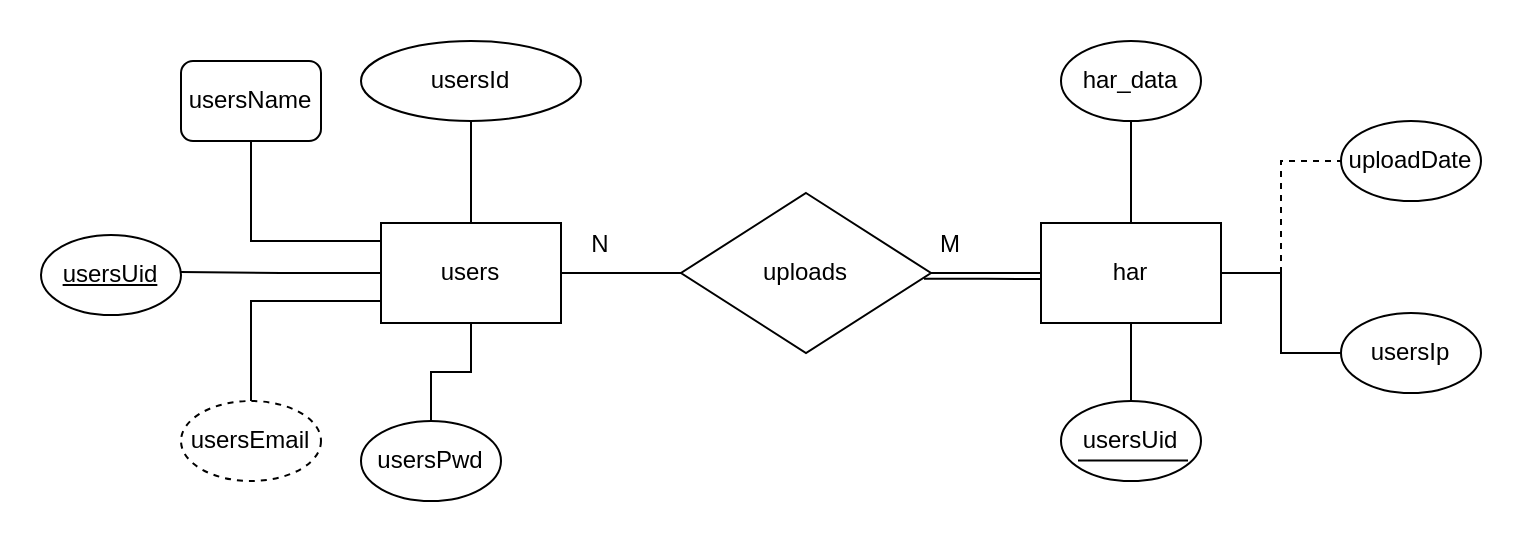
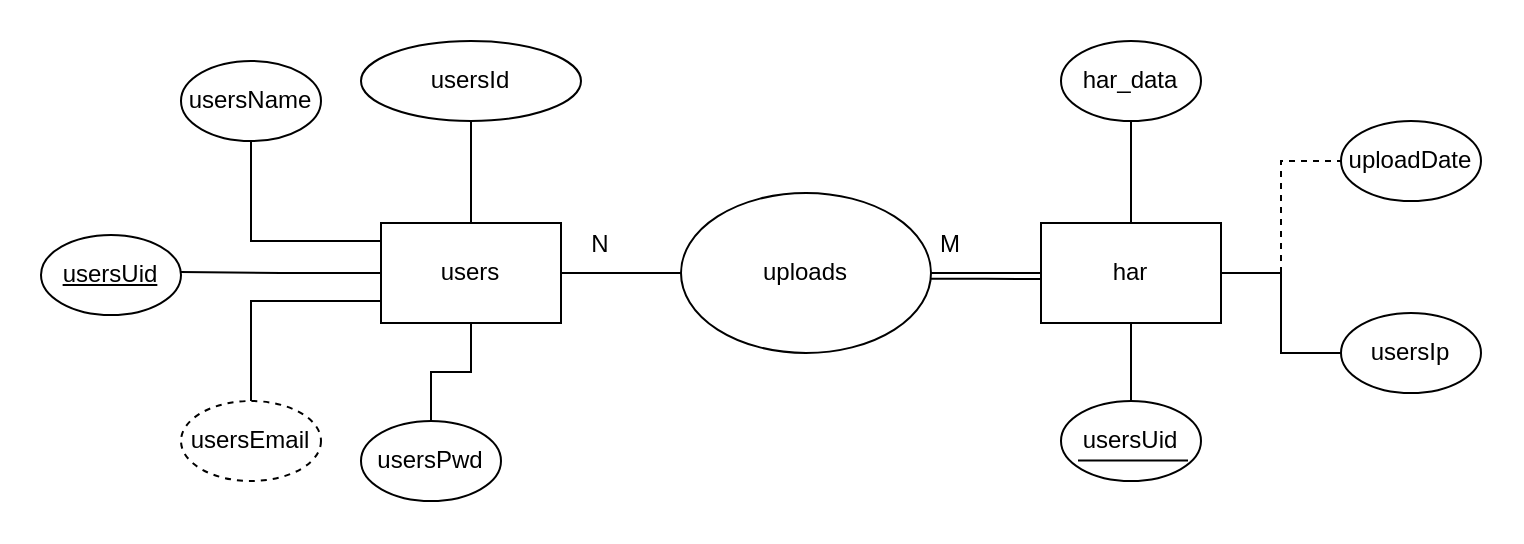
node "usersName": shape rounded rectangle -> ellipse
node "uploads": shape diamond -> ellipse
